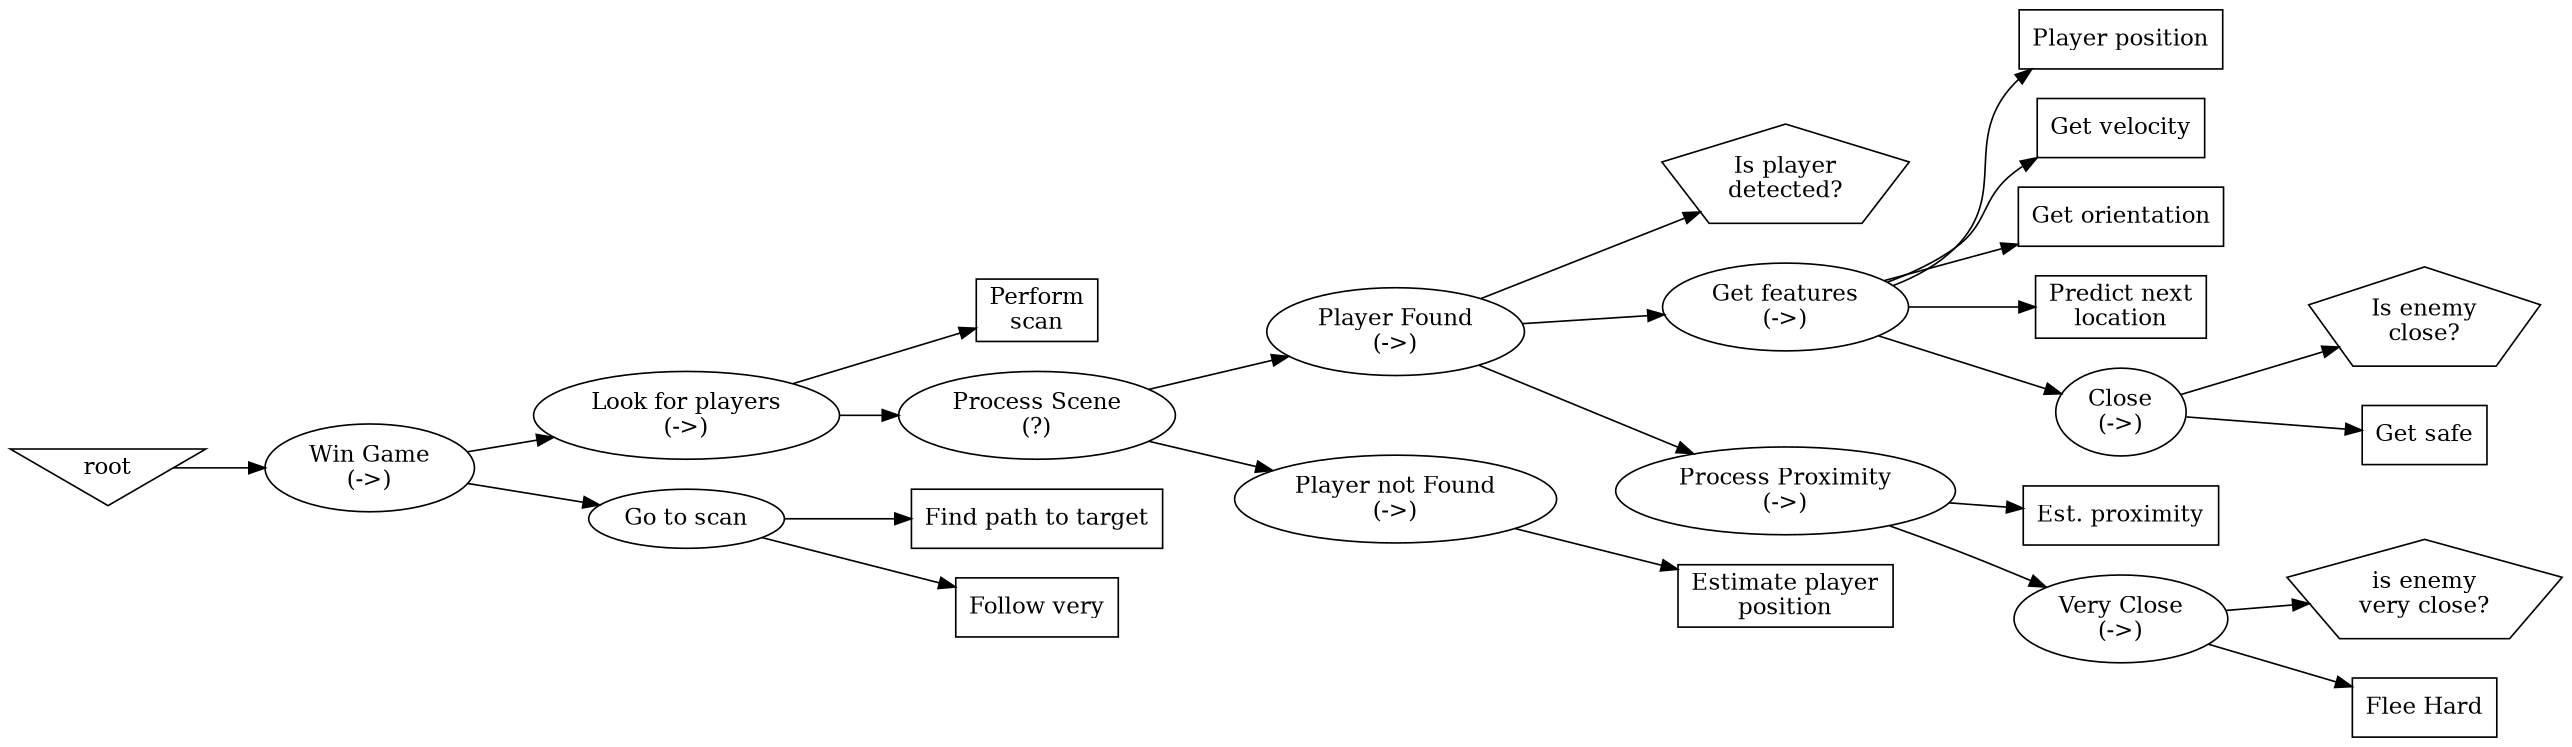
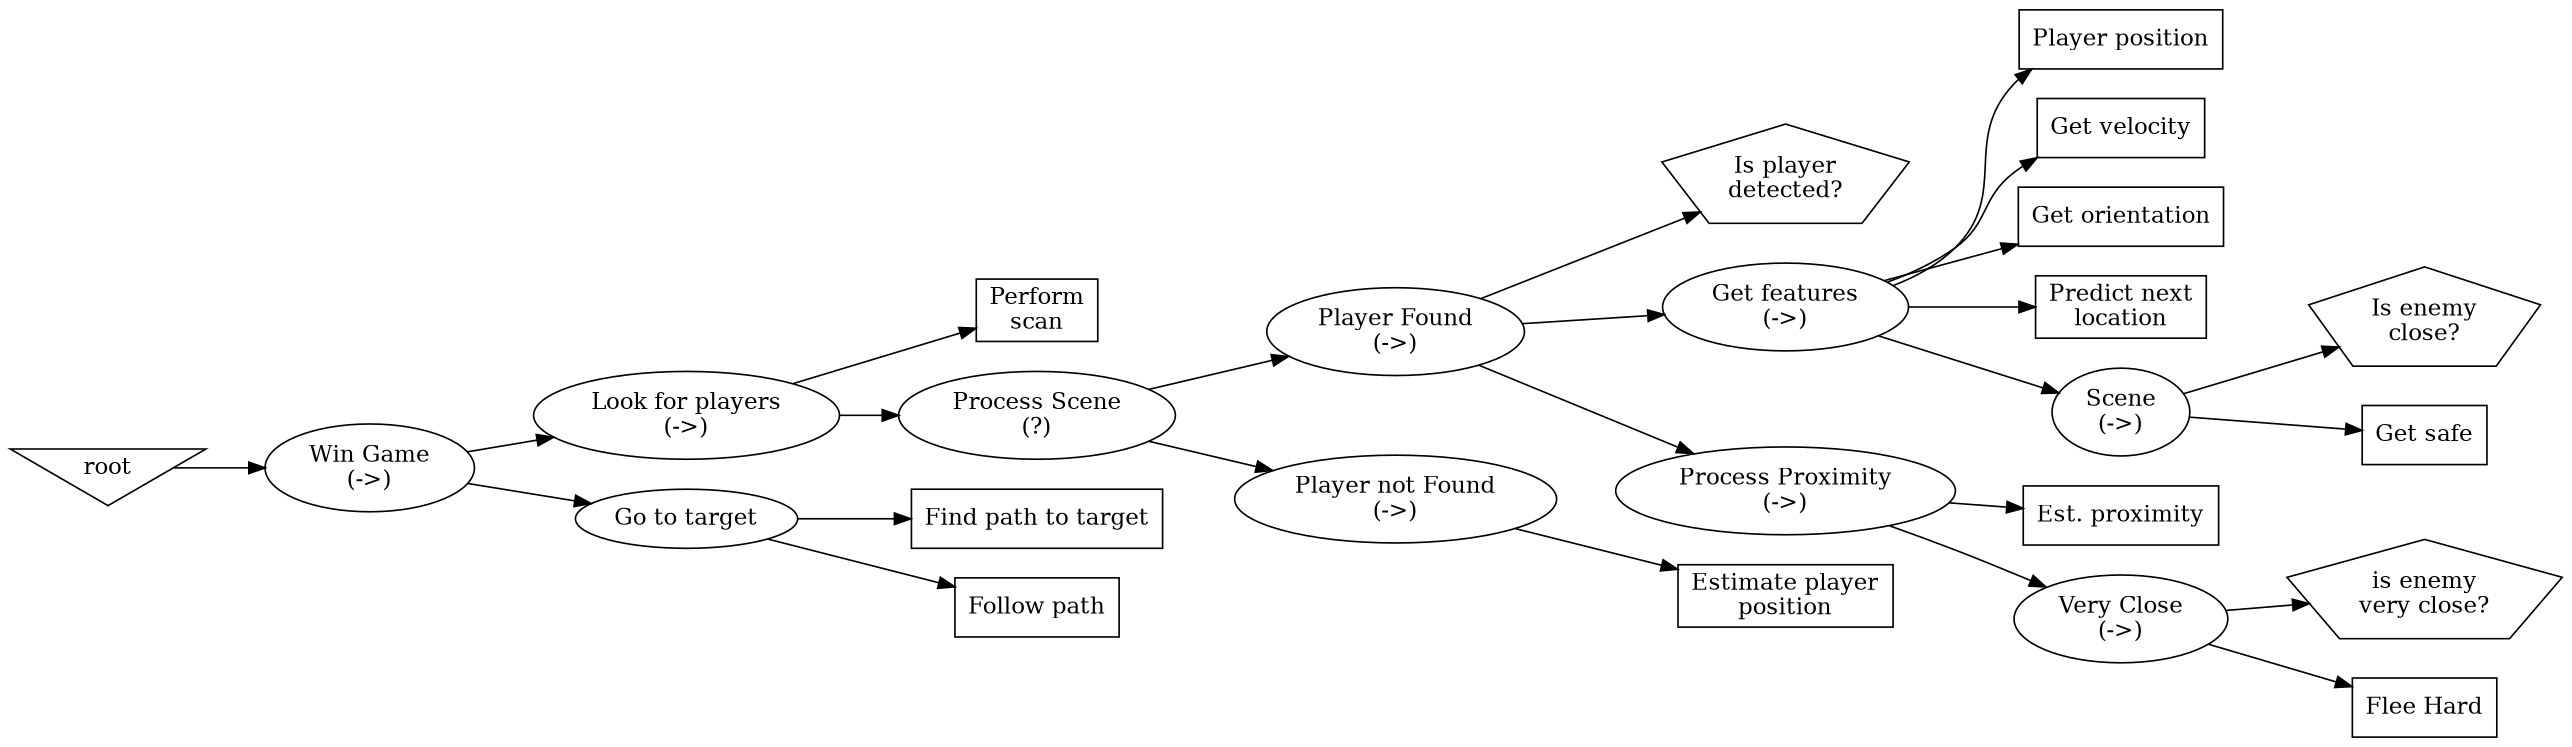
node "Close (->)": label "Close (->)" -> "Scene (->)"
node "Go to scan": label "Go to scan" -> "Go to target"
node "Follow very": label "Follow very" -> "Follow path"
